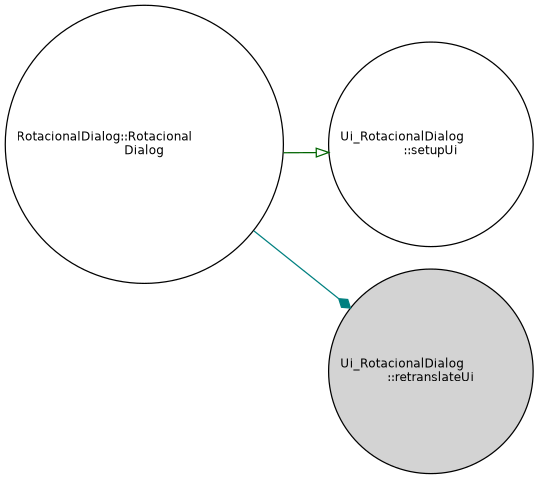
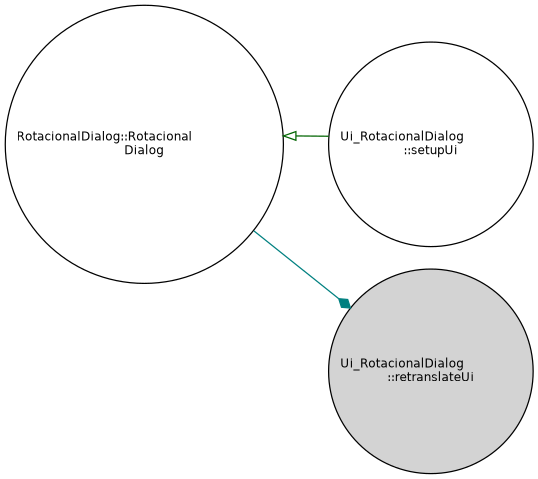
edge "RotacionalDialog::Rotacional Dialog" -> "Ui_RotacionalDialog ::setupUi": reversed
